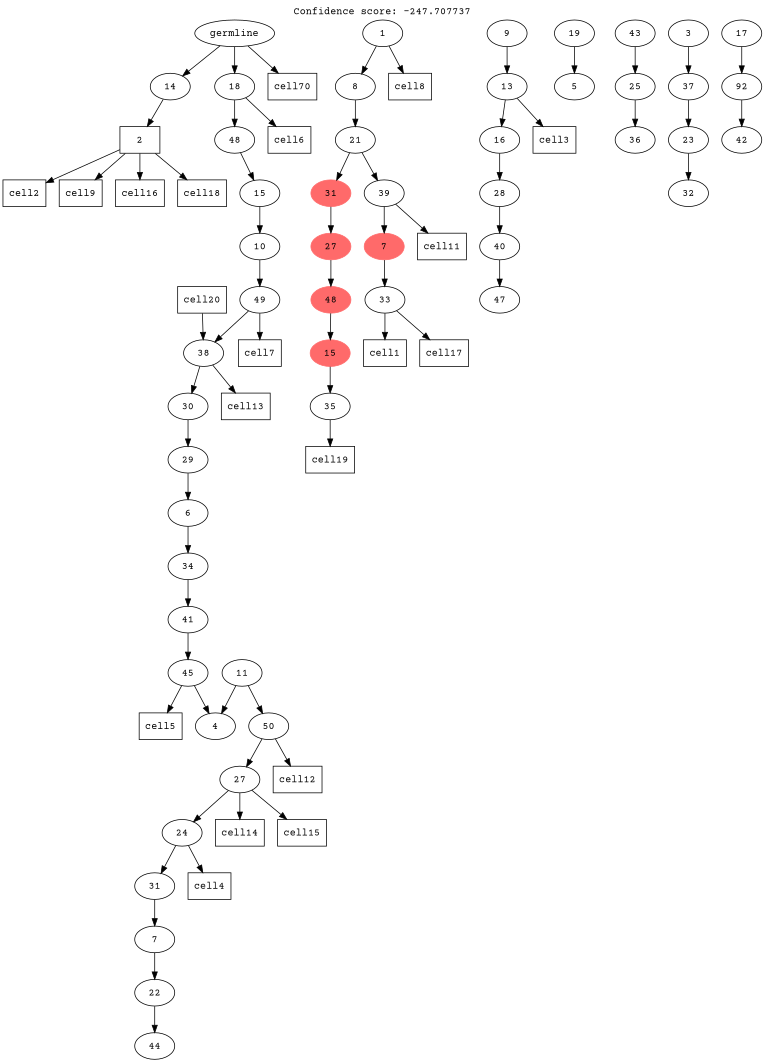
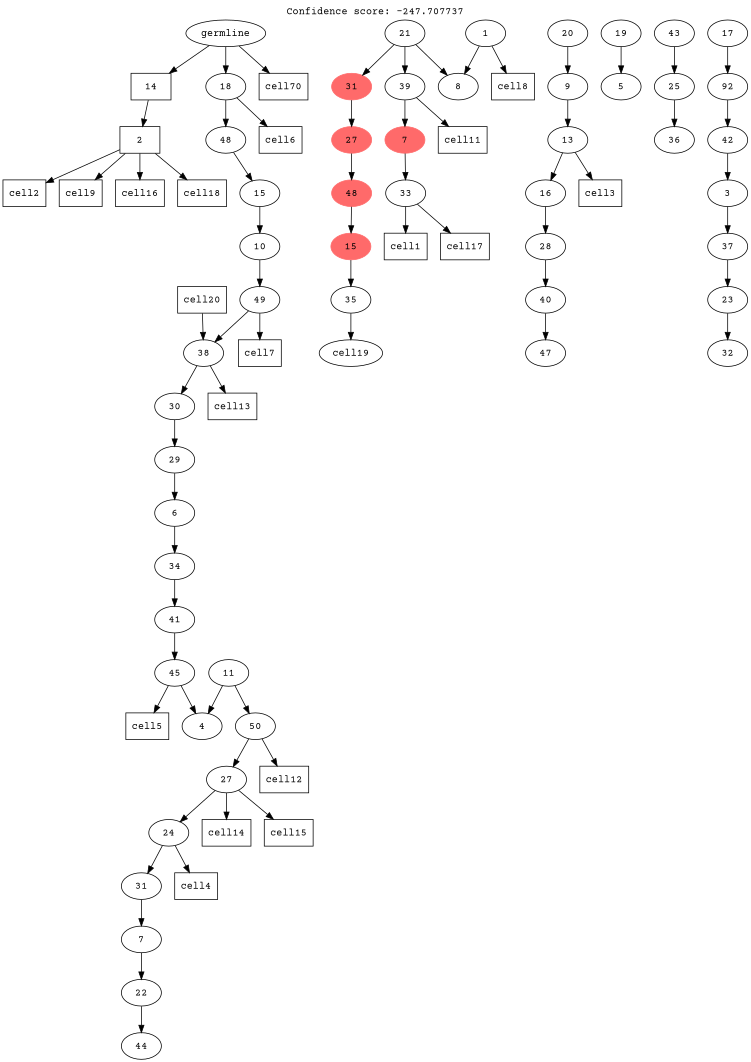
node "20": added
node "14": shape ellipse -> box
edge "8" -> "21": reversed
edge "42" -> "3": added
node "cell19": shape box -> ellipse
